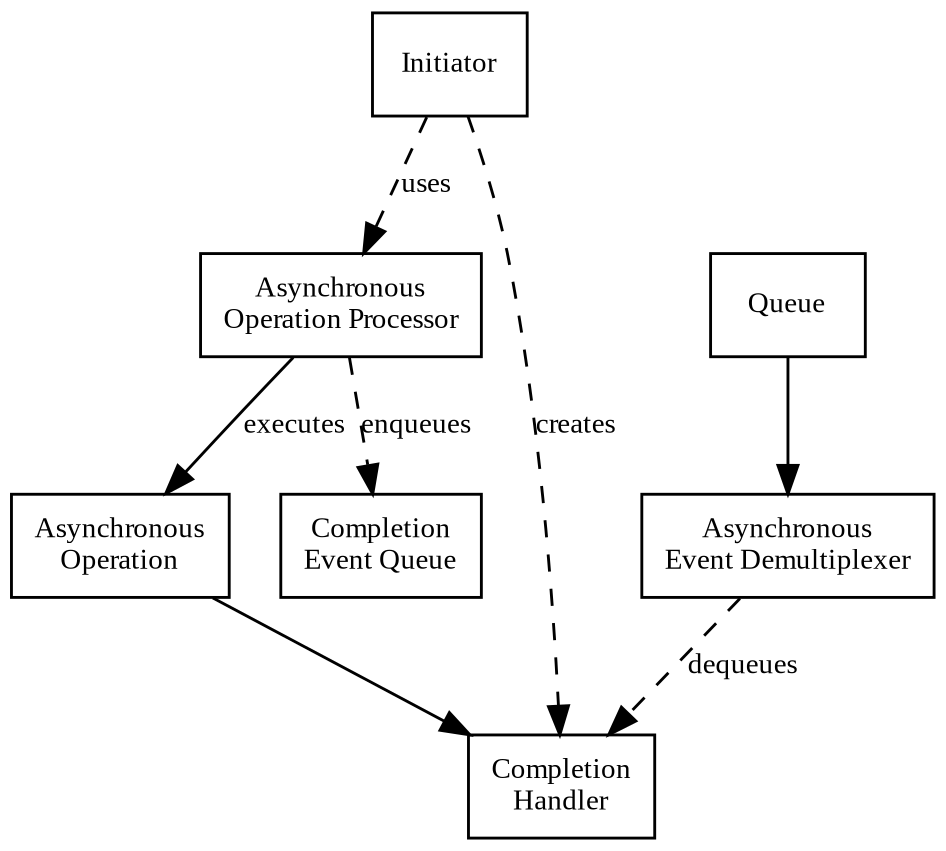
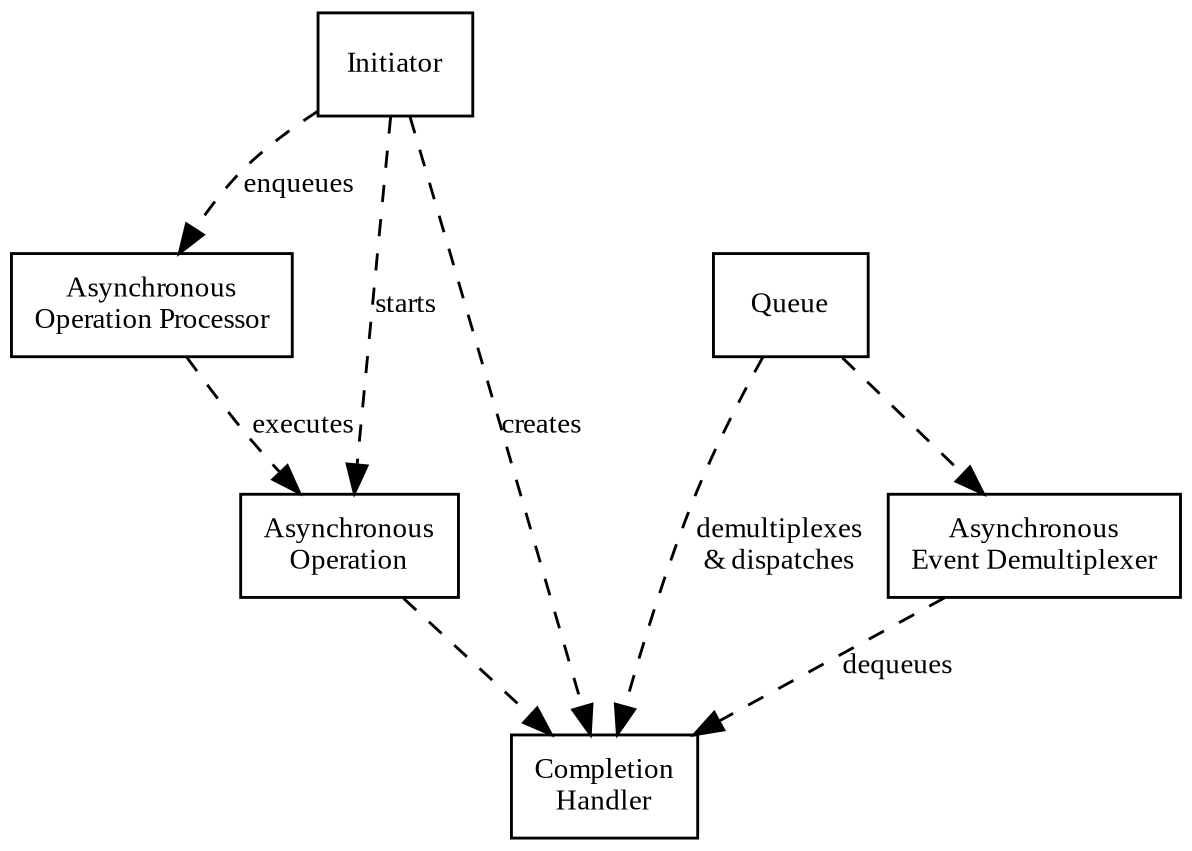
edge "Initiator" -> "Asynchronous Operation Processor": label "uses" -> "enqueues"
edge "Initiator" -> "Asynchronous Operation": added, label "starts"
edge "Queue" -> "Asynchronous Event Demultiplexer": style solid -> dashed
edge "Asynchronous Operation Processor" -> "Asynchronous Operation": style solid -> dashed
edge "Queue" -> "Completion Handler": added, label "demultiplexes & dispatches"
node "Completion Event Queue": removed
edge "Asynchronous Operation" -> "Completion Handler": style solid -> dashed
